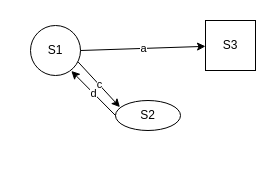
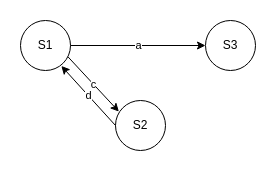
node "S3": shape rectangle -> ellipse
node "S1": moved (56, 51) -> (46, 46)
node "S2": size 65x30 -> 50x50
